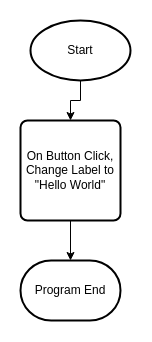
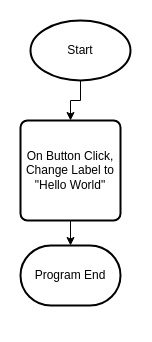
node "Program End": moved (71, 291) -> (71, 276)
